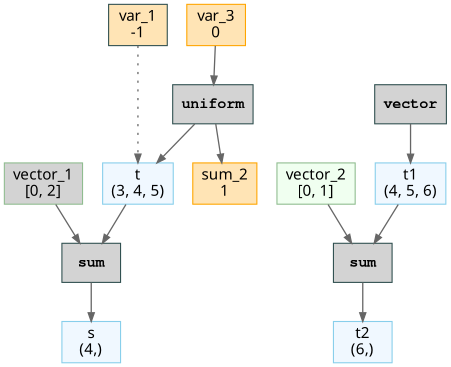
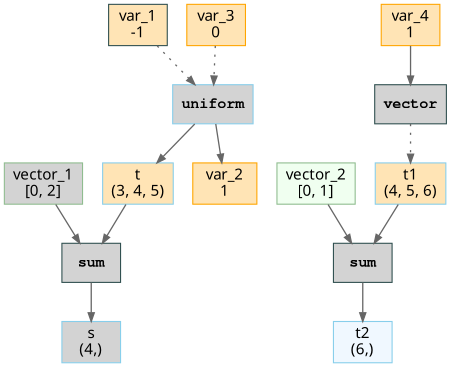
node "var_4 1": added
edge "var_3 0" -> "uniform": style solid -> dotted
edge "var_1 -1" -> "t (3, 4, 5)": now "var_1 -1" -> "uniform"
node "uniform": color darkslategray -> skyblue
edge "vector" -> "t1 (4, 5, 6)": style bold -> dotted
node "t (3, 4, 5)": fillcolor aliceblue -> moccasin
node "sum_2 1": label "sum_2 1" -> "var_2 1"
node "t1 (4, 5, 6)": fillcolor aliceblue -> moccasin
node "s (4,)": fillcolor aliceblue -> lightgray
